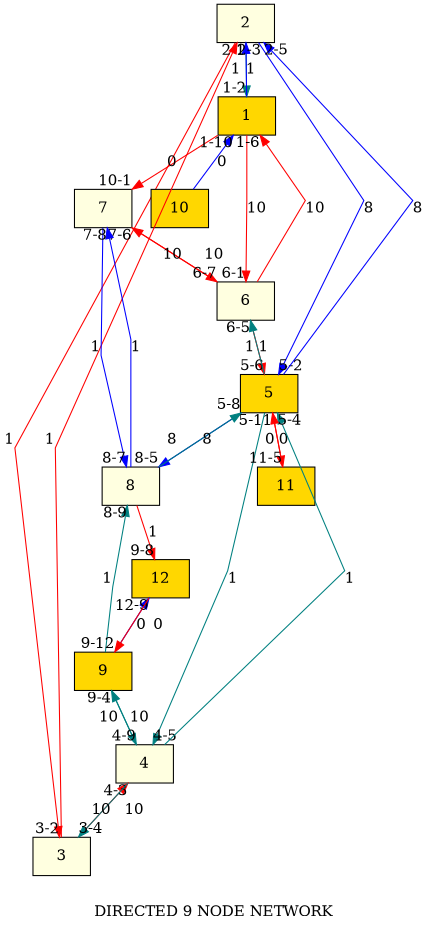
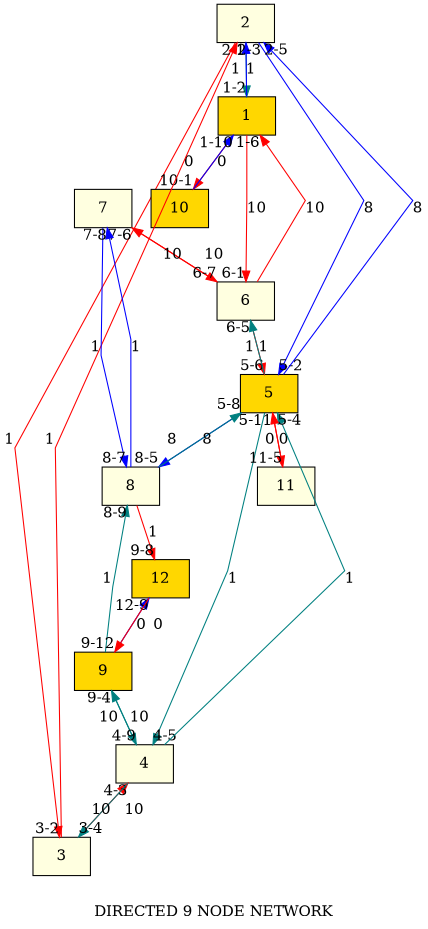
edge "1" -> "7": now "1" -> "10"
node "11": fillcolor gold -> lightyellow
